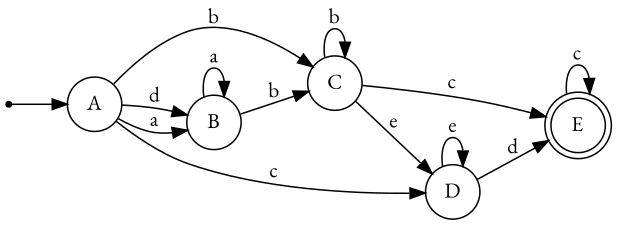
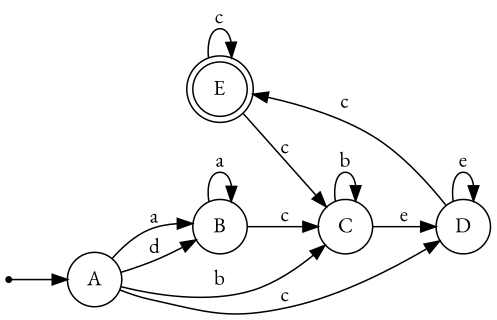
edge "B" -> "C": label "b" -> "c"
edge "C" -> "E": reversed
edge "D" -> "E": label "d" -> "c"
